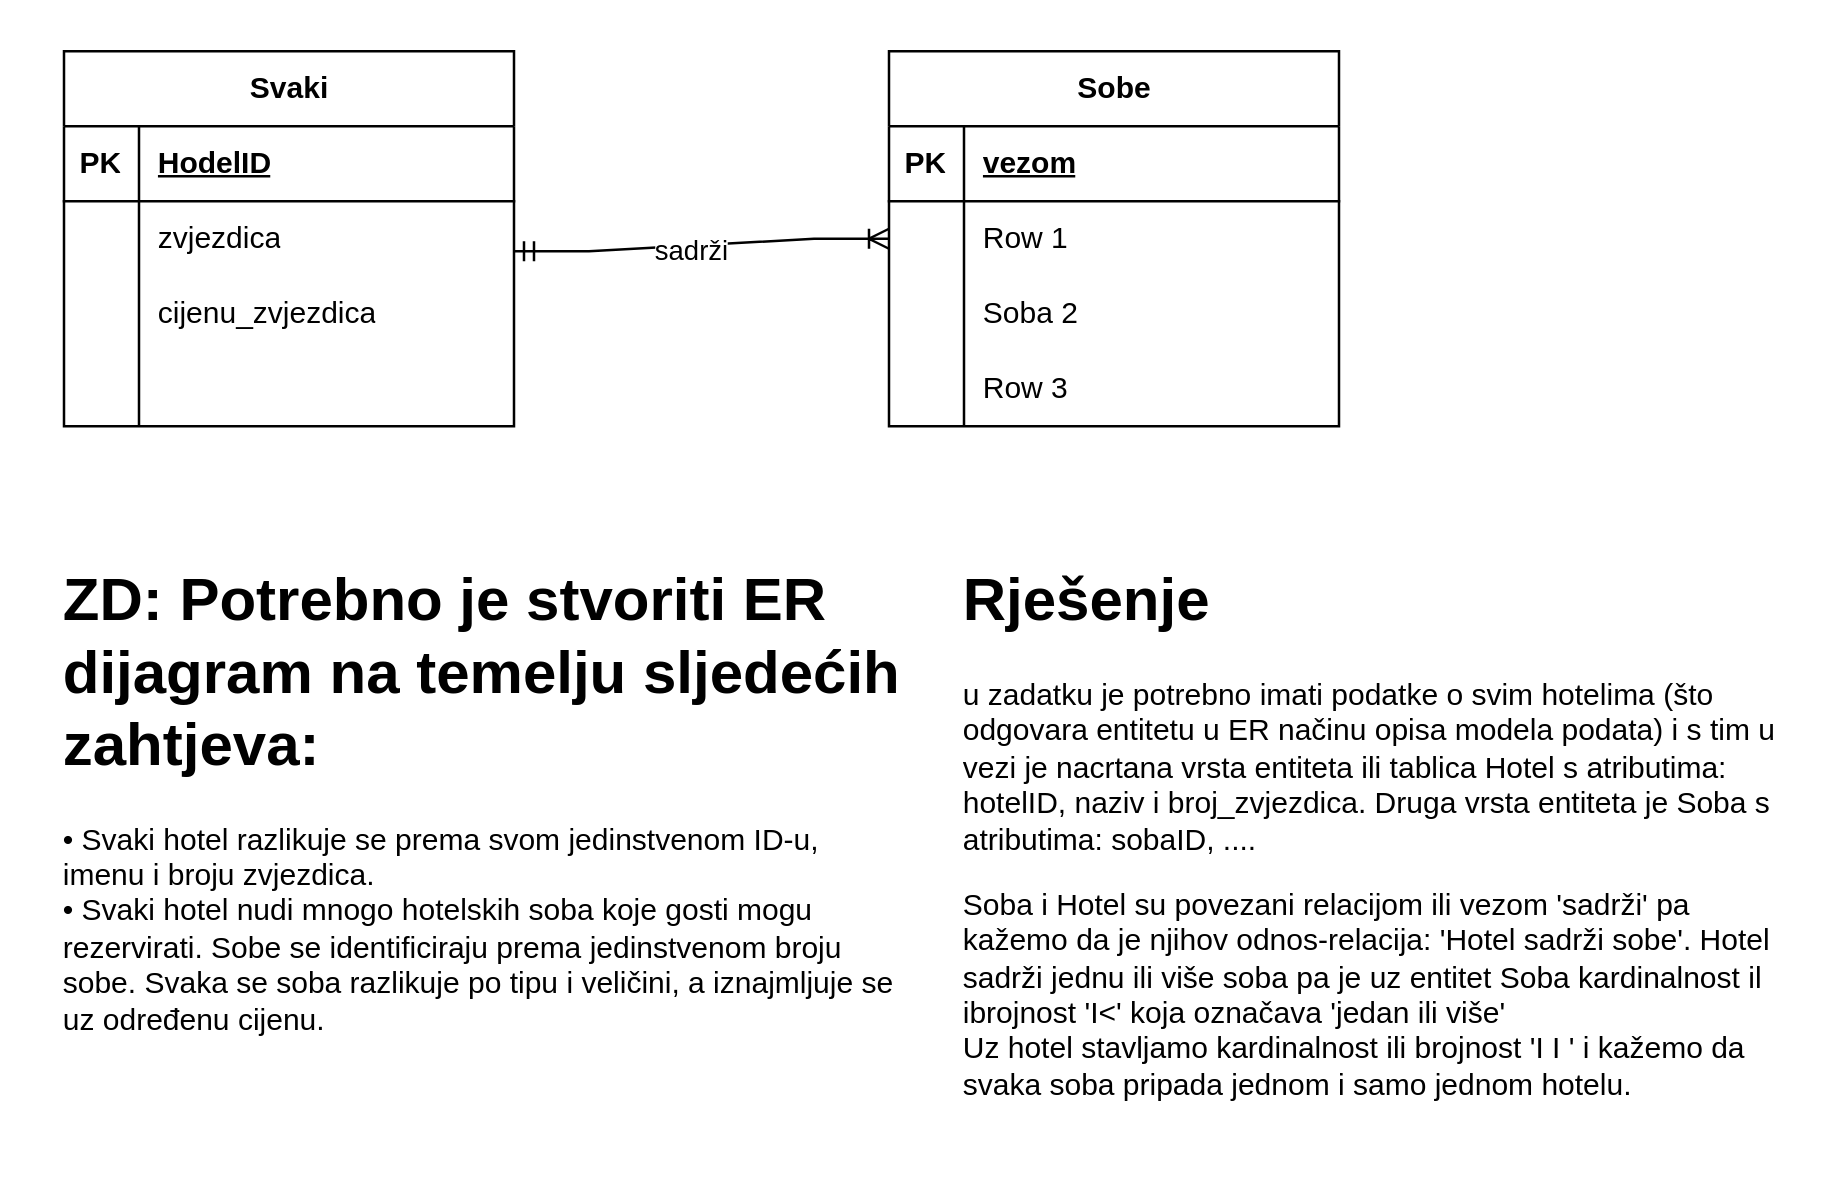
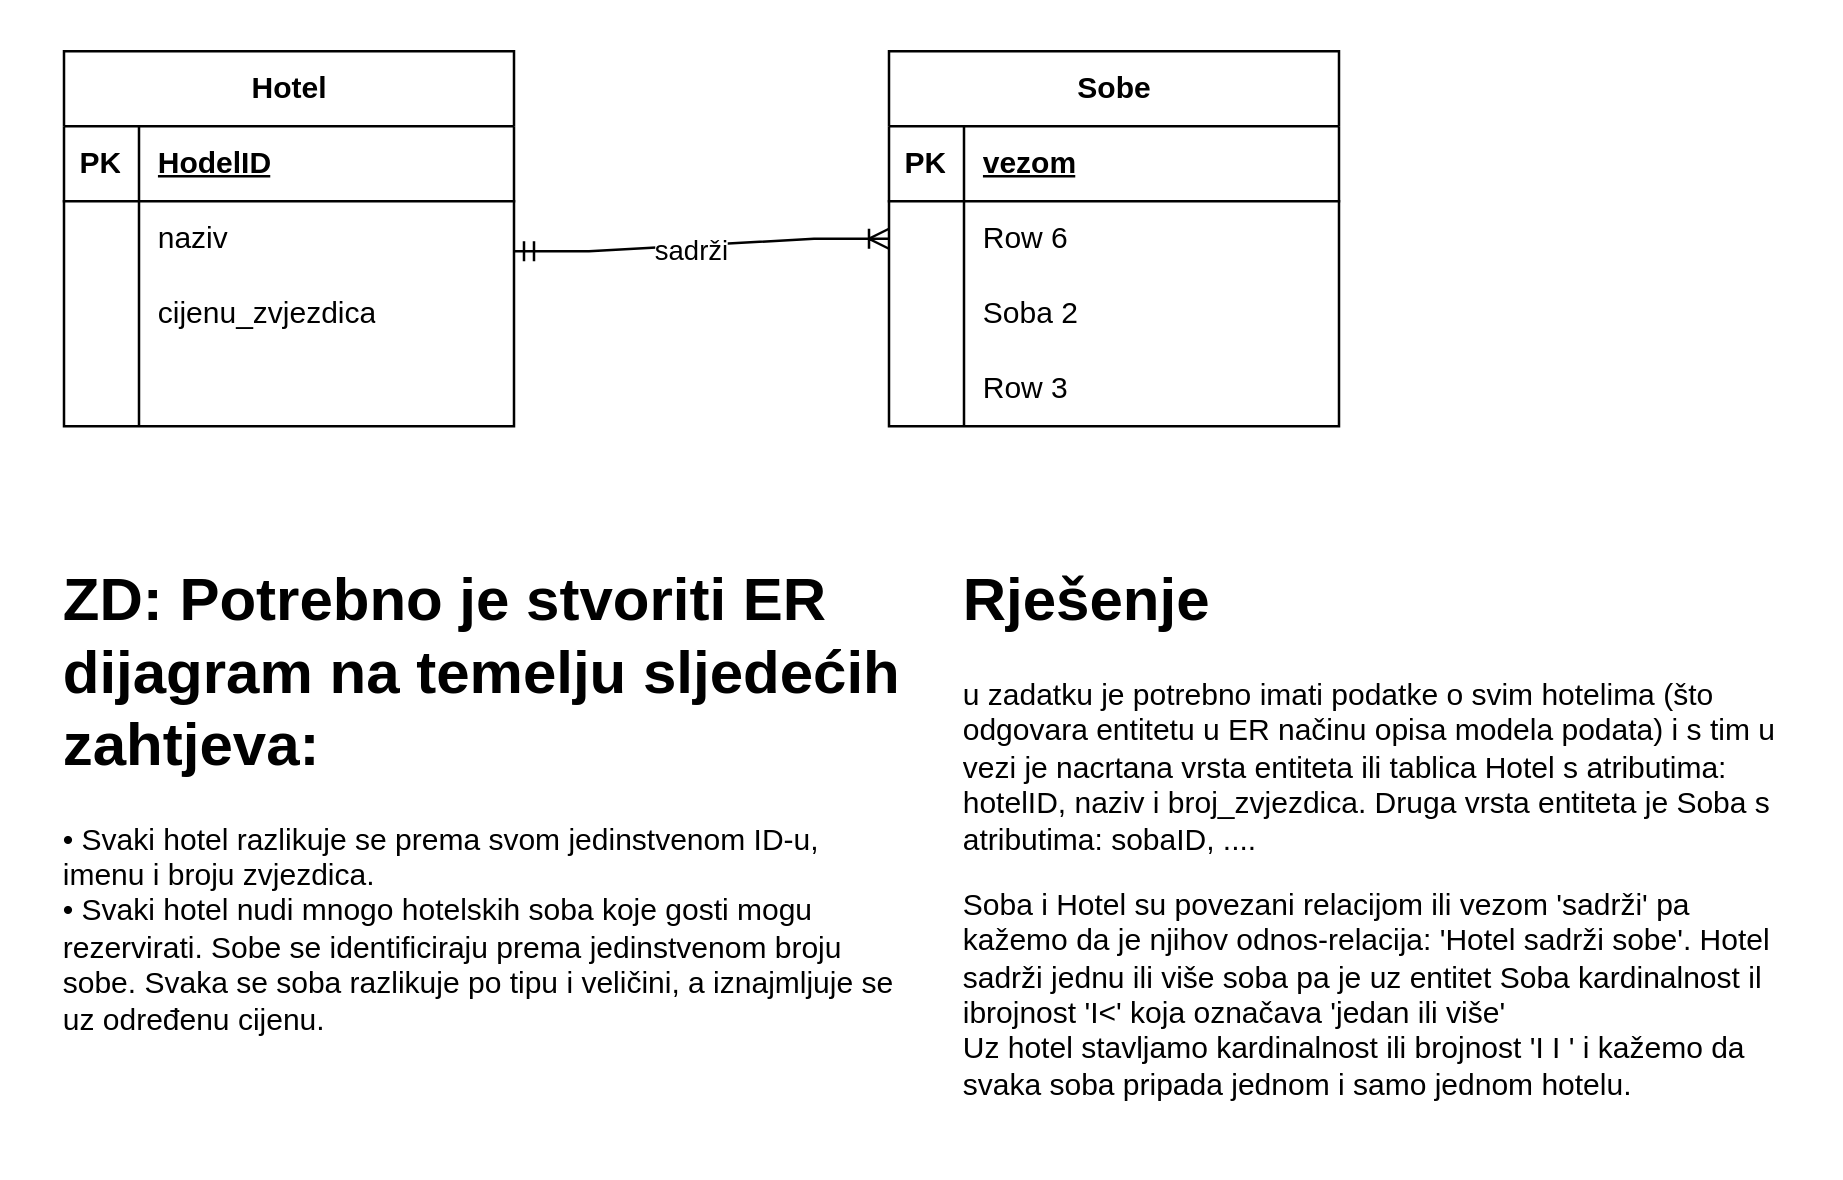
node "Svaki": label "Svaki" -> "Hotel"
node "zvjezdica": label "zvjezdica" -> "naziv"
node "Row 1": label "Row 1" -> "Row 6"
